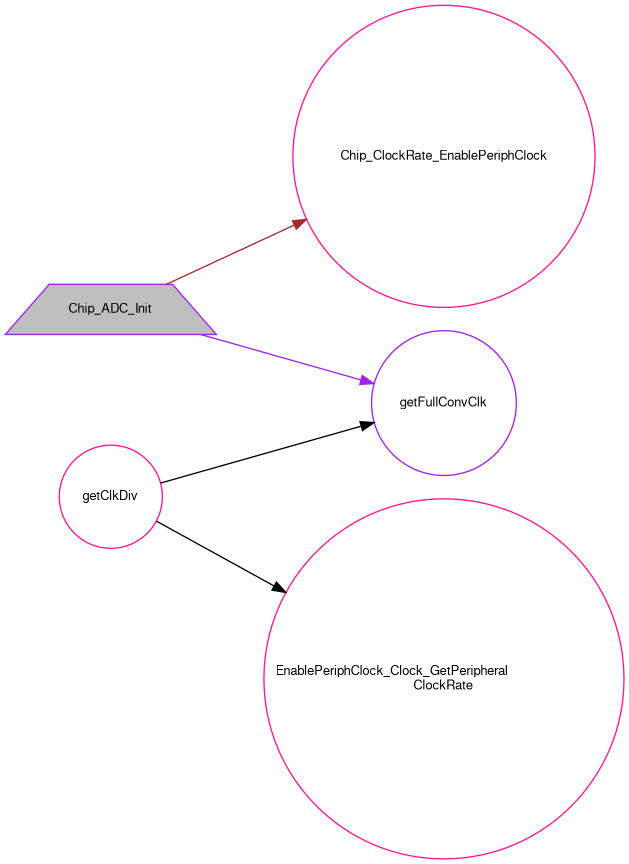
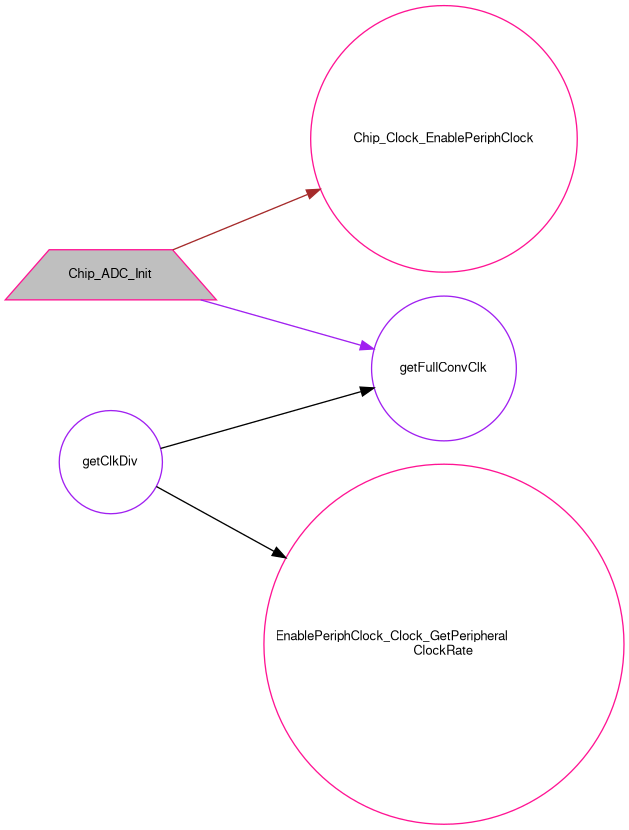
node "Chip_ClockRate_EnablePeriphClock": label "Chip_ClockRate_EnablePeriphClock" -> "Chip_Clock_EnablePeriphClock"
node "Chip_ADC_Init": color purple -> deeppink
node "getClkDiv": color deeppink -> purple
